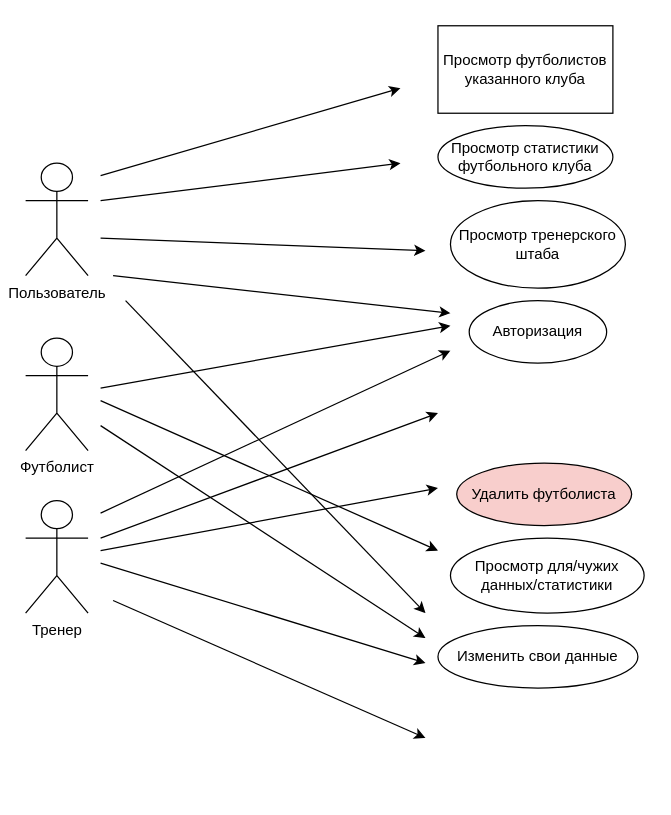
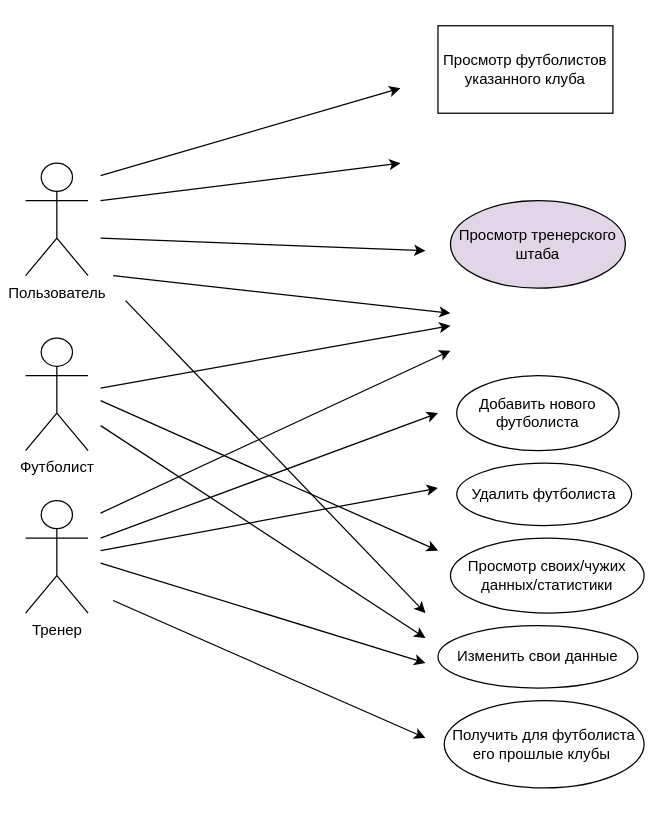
node "Просмотр статистики футбольного клуба": removed
node "Просмотр тренерского штаба": fillcolor #ffffff -> #e1d5e7
node "Авторизация": removed
node "Добавить нового футболиста": added
node "Удалить футболиста": fillcolor #f8cecc -> #ffffff
node "Просмотр для/чужих данных/статистики": label "Просмотр для/чужих данных/статистики" -> "Просмотр своих/чужих данных/статистики"
node "Получить для футболиста его прошлые клубы": added
